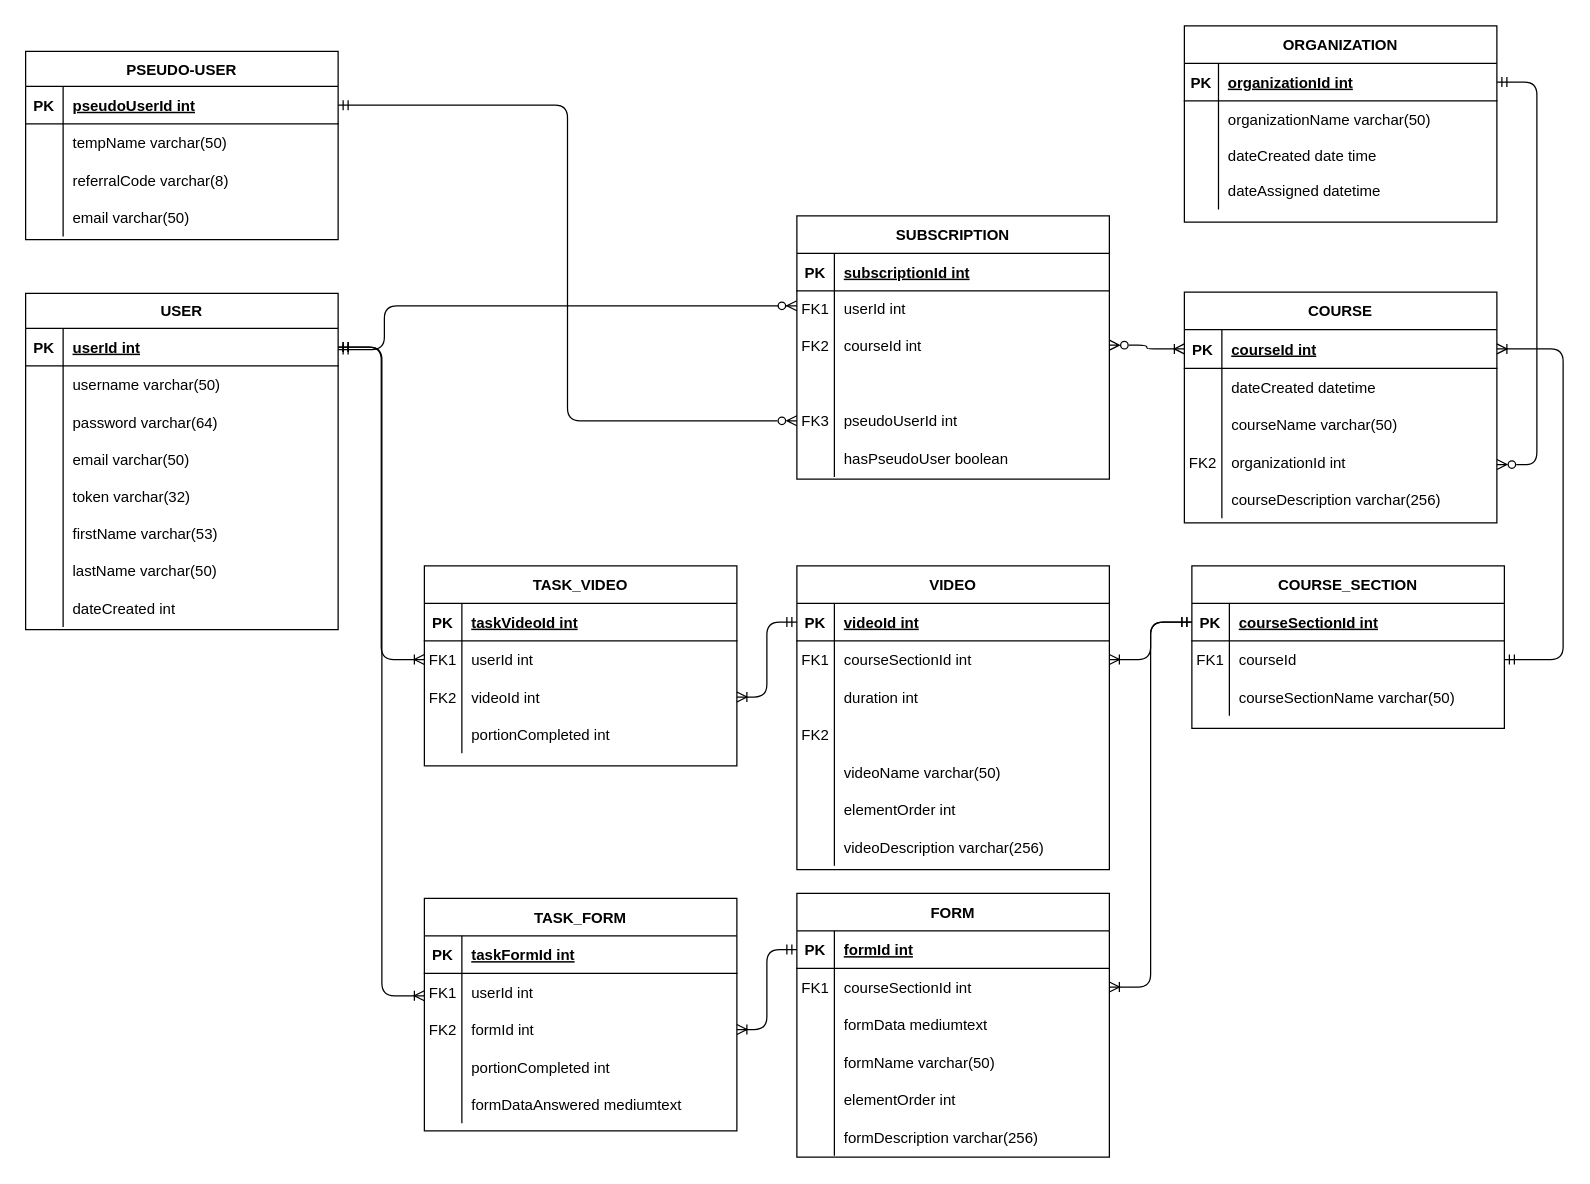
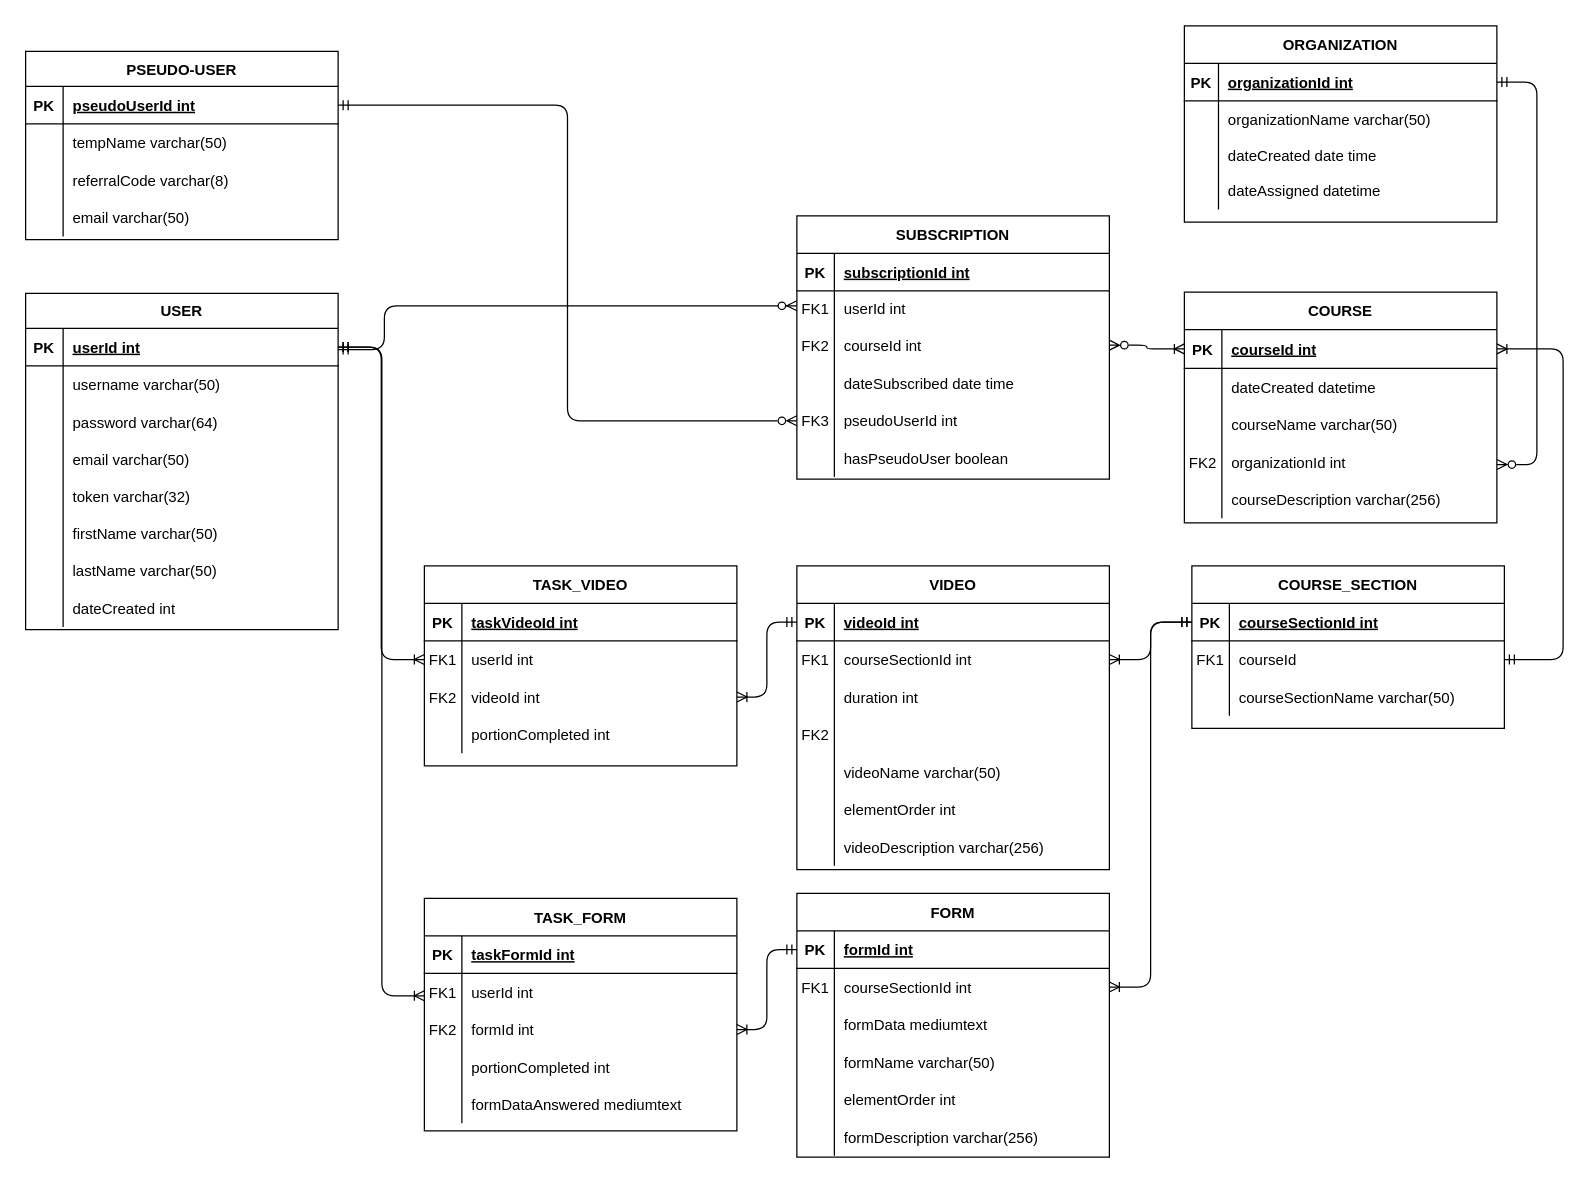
node "dateSubscribed date time": added
node "firstName varchar(53)": label "firstName varchar(53)" -> "firstName varchar(50)"
